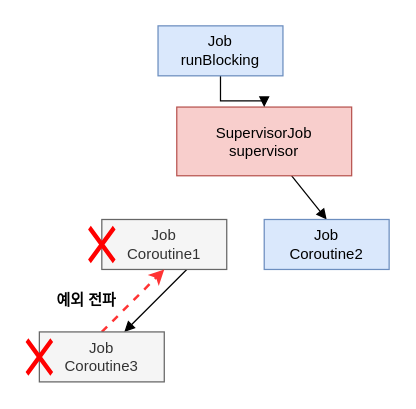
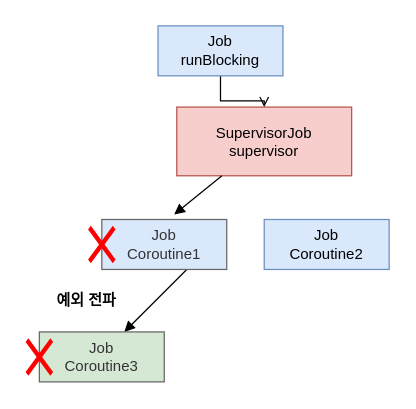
edge "Job runBlocking" -> "SupervisorJob supervisor": arrowhead block -> open
edge "SupervisorJob supervisor" -> "Job Coroutine1": added
edge "SupervisorJob supervisor" -> "Job Coroutine2": removed
node "Job Coroutine1": fillcolor #f5f5f5 -> #dae8fc
edge "Job Coroutine3" -> "Job Coroutine1": removed
node "Job Coroutine3": fillcolor #f5f5f5 -> #d5e8d4
